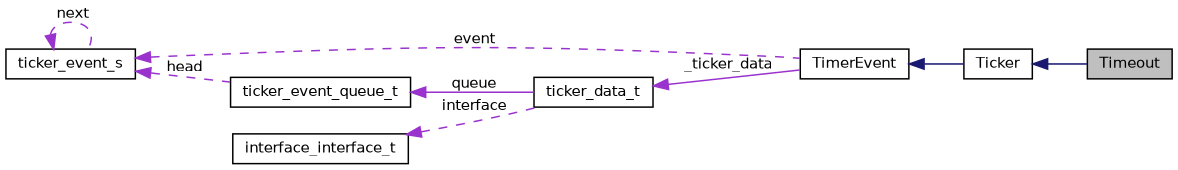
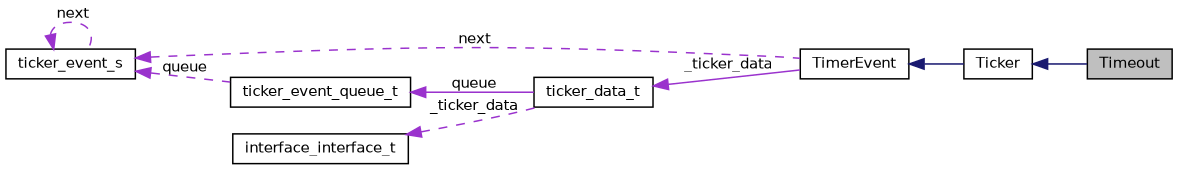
edge "TimerEvent" -> "ticker_event_s": label " event" -> " next"
edge "ticker_event_queue_t" -> "ticker_event_s": label " head" -> " queue"
edge "ticker_data_t" -> "interface_interface_t": label " interface" -> " _ticker_data"
